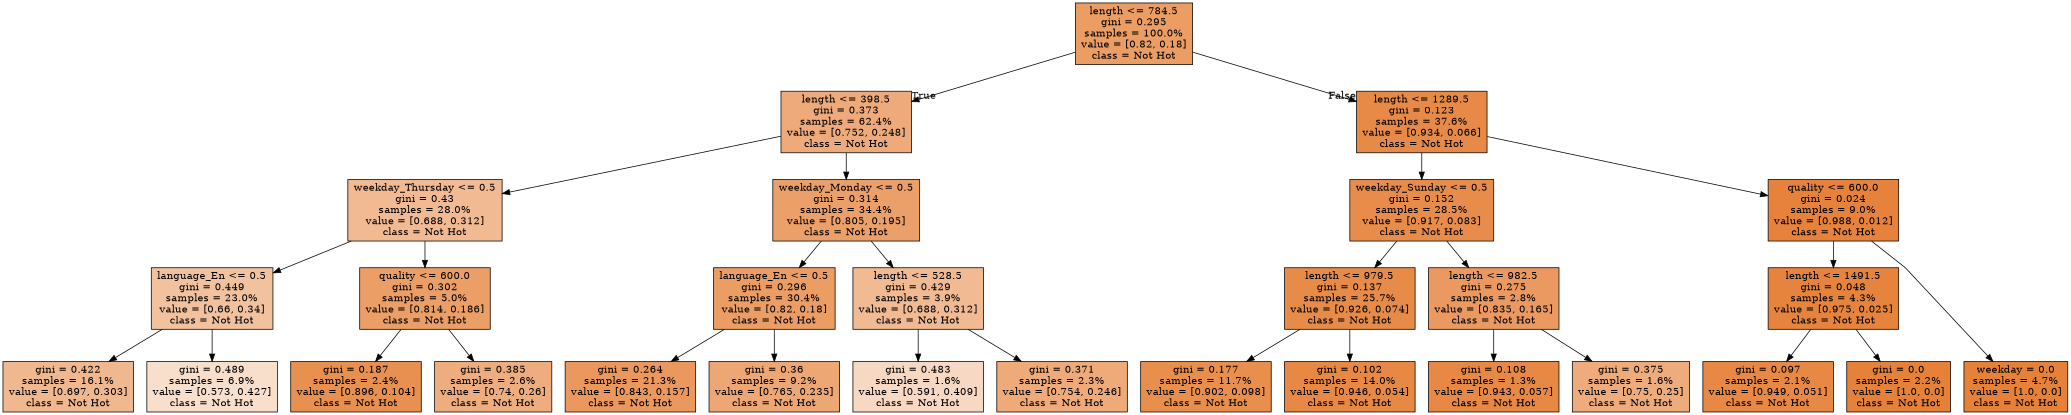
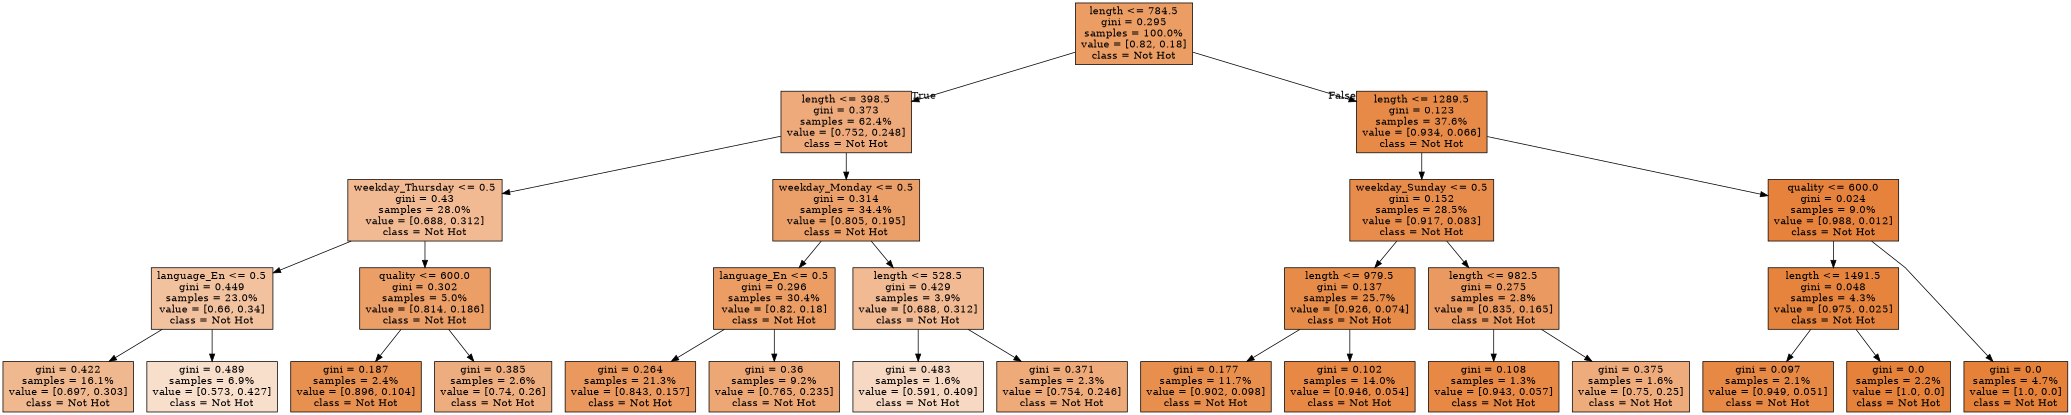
node "weekday = 0.0 samples = 4.7% value = [1.0, 0.0] class = Not Hot": label "weekday = 0.0 samples = 4.7% value = [1.0, 0.0] class = Not Hot" -> "gini = 0.0 samples = 4.7% value = [1.0, 0.0] class = Not Hot"
